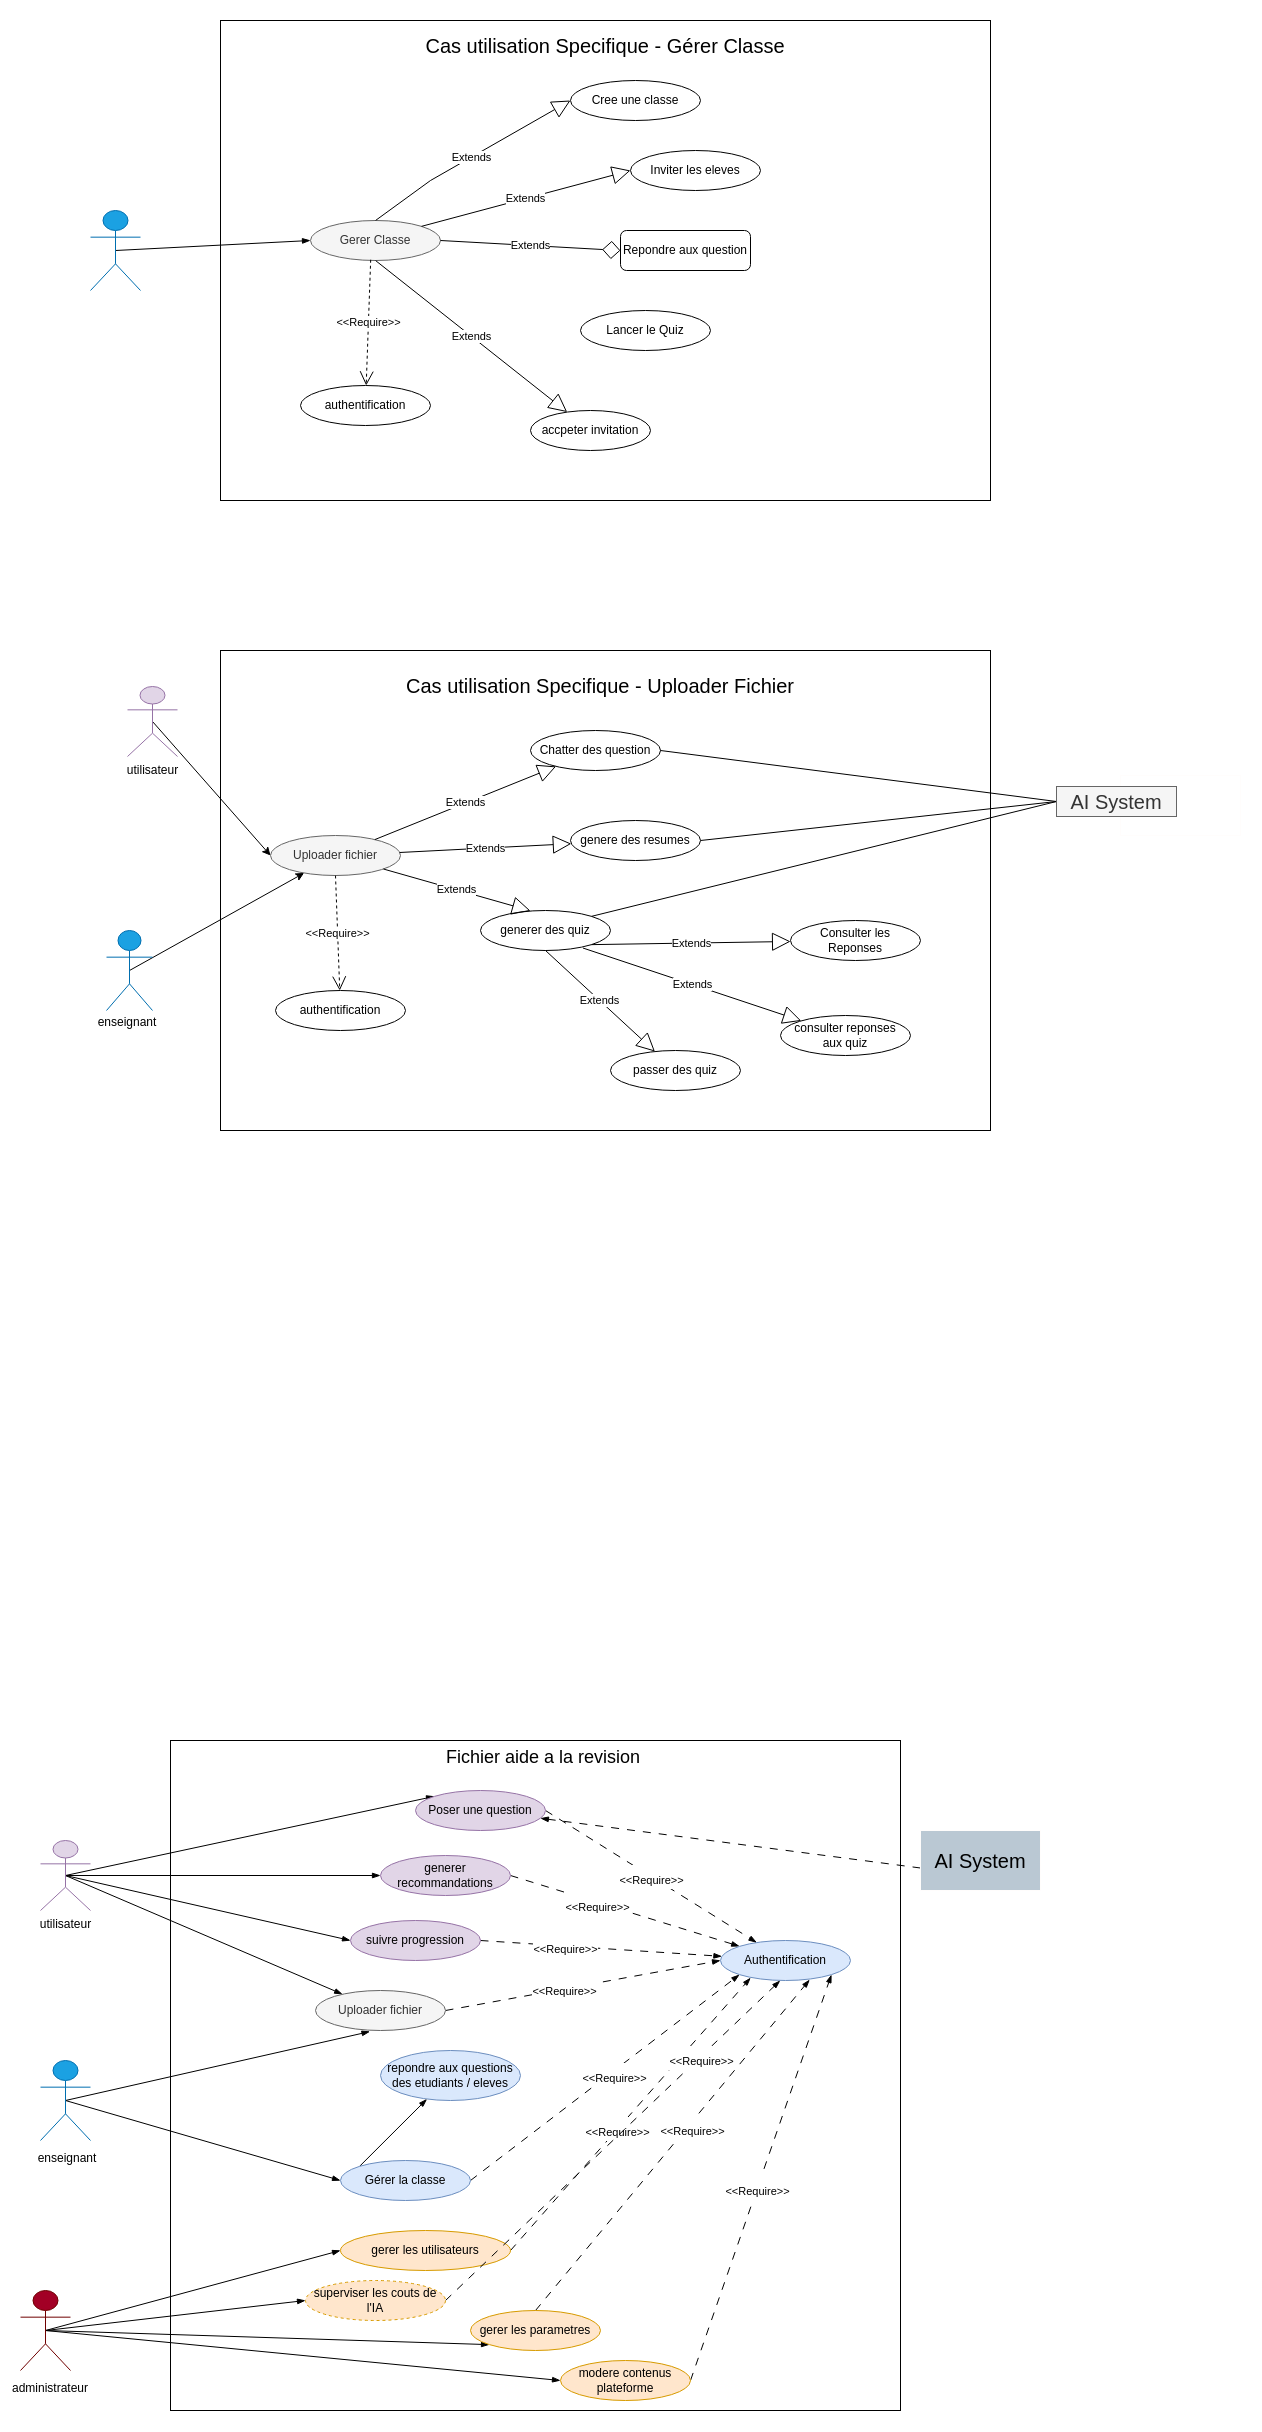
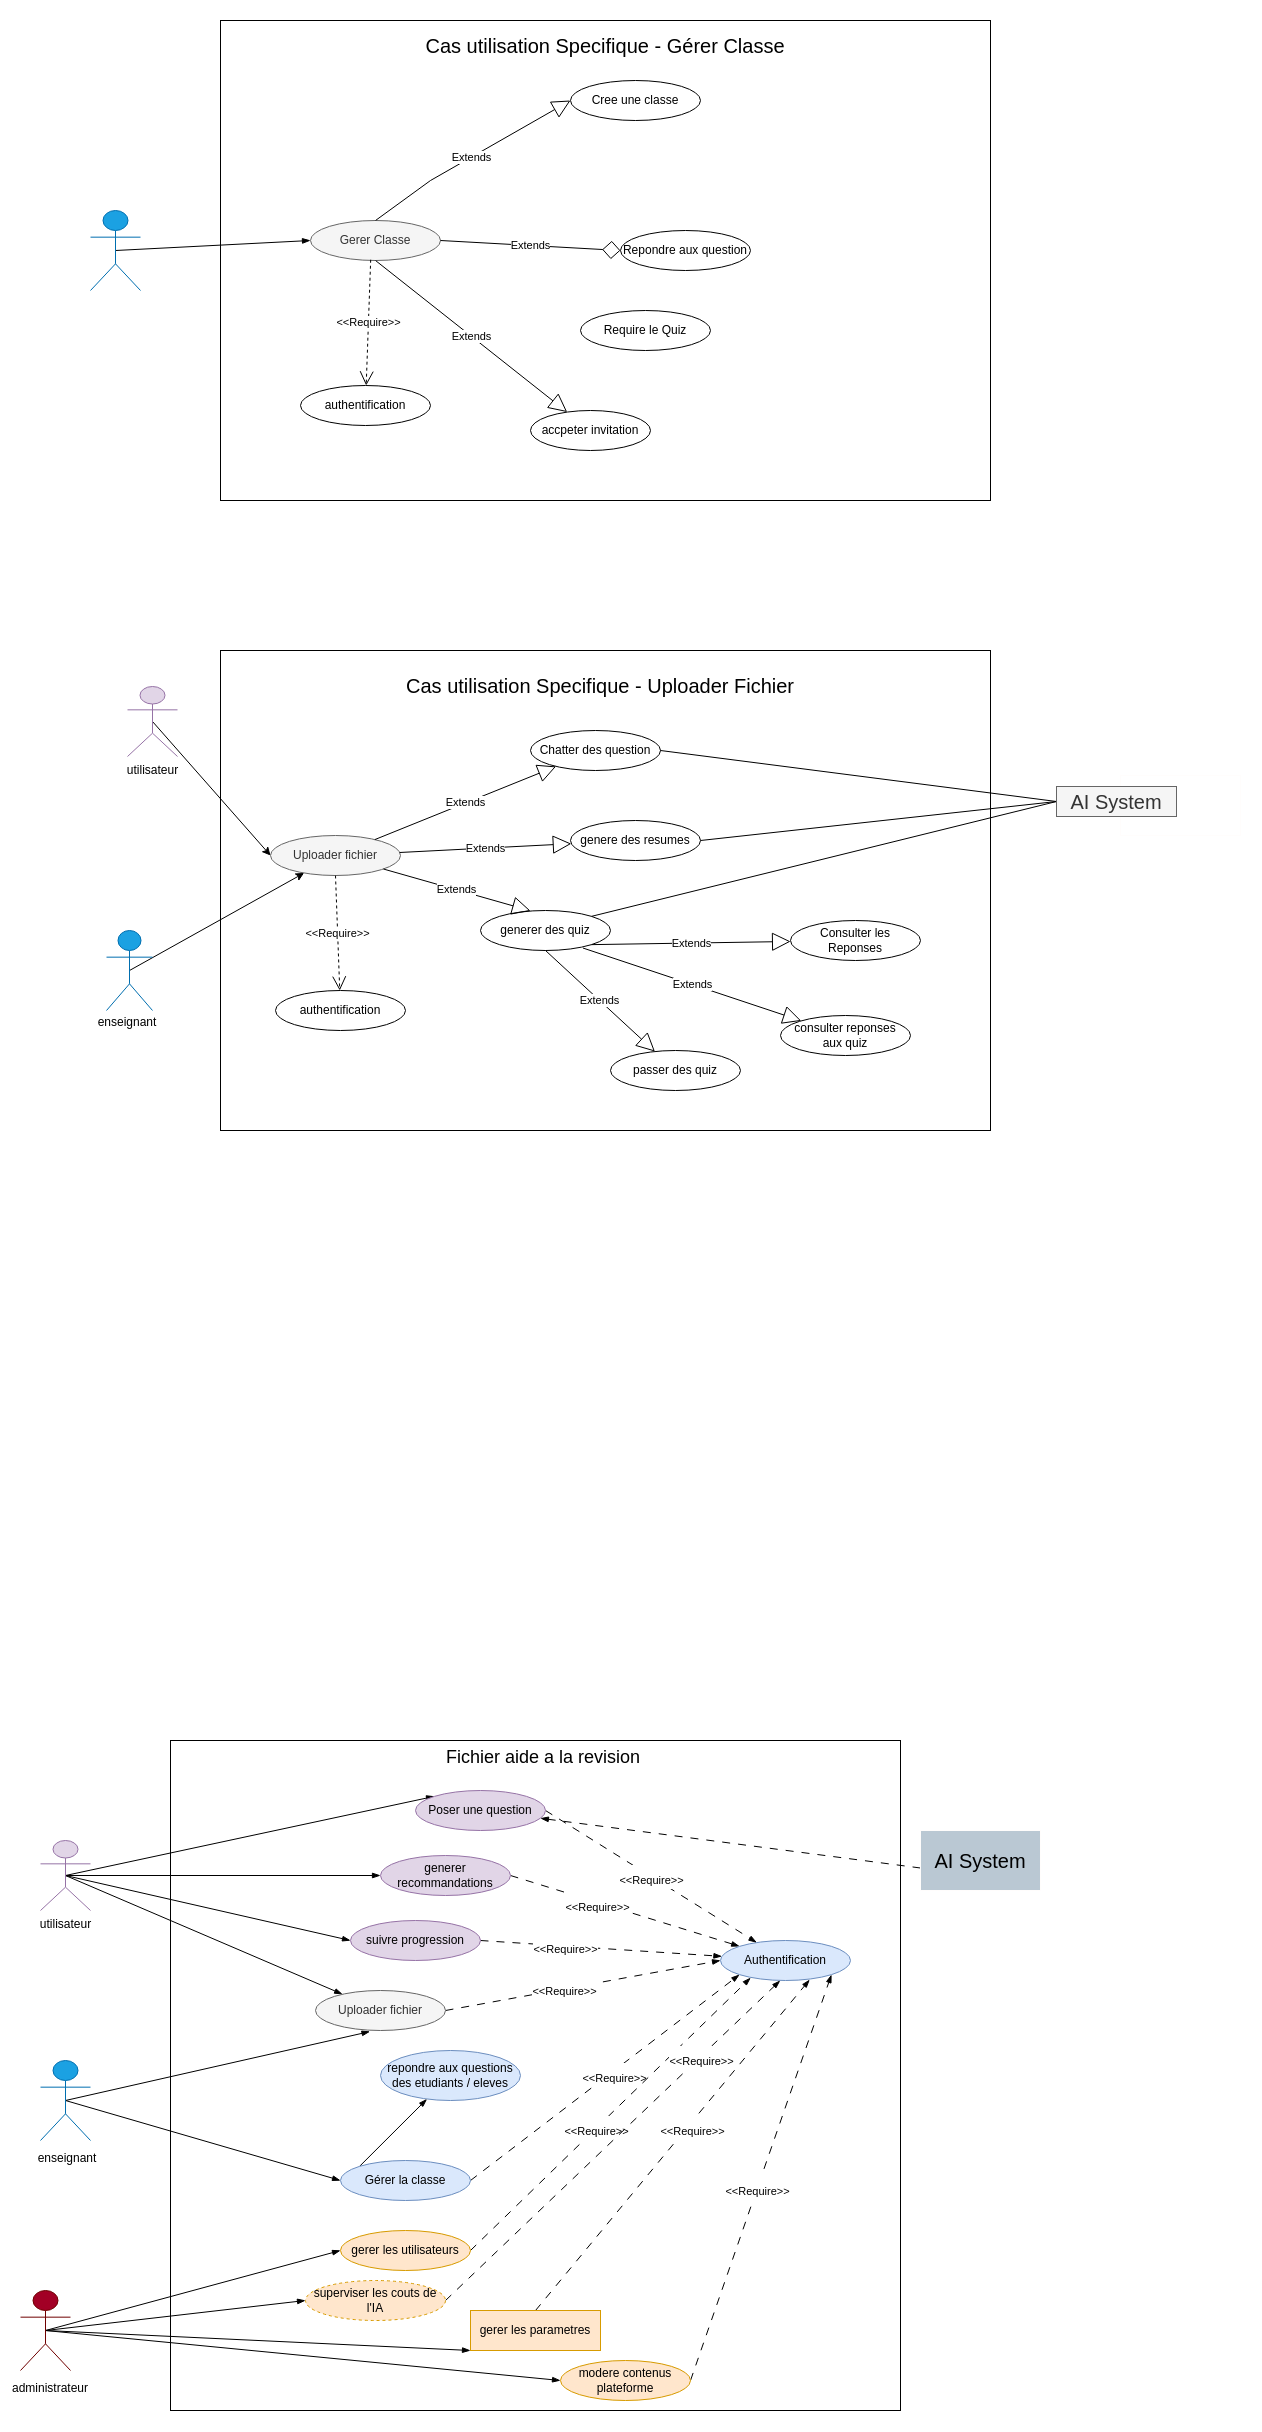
node "Inviter les eleves": removed
edge "Gerer Classe" -> "Inviter les eleves": removed, label "Extends"
node "Repondre aux question": shape rounded rectangle -> ellipse
node "Lancer le Quiz": label "Lancer le Quiz" -> "Require le Quiz"
node "gerer les utilisateurs": size 170x40 -> 130x40
node "gerer les parametres": shape ellipse -> rectangle
